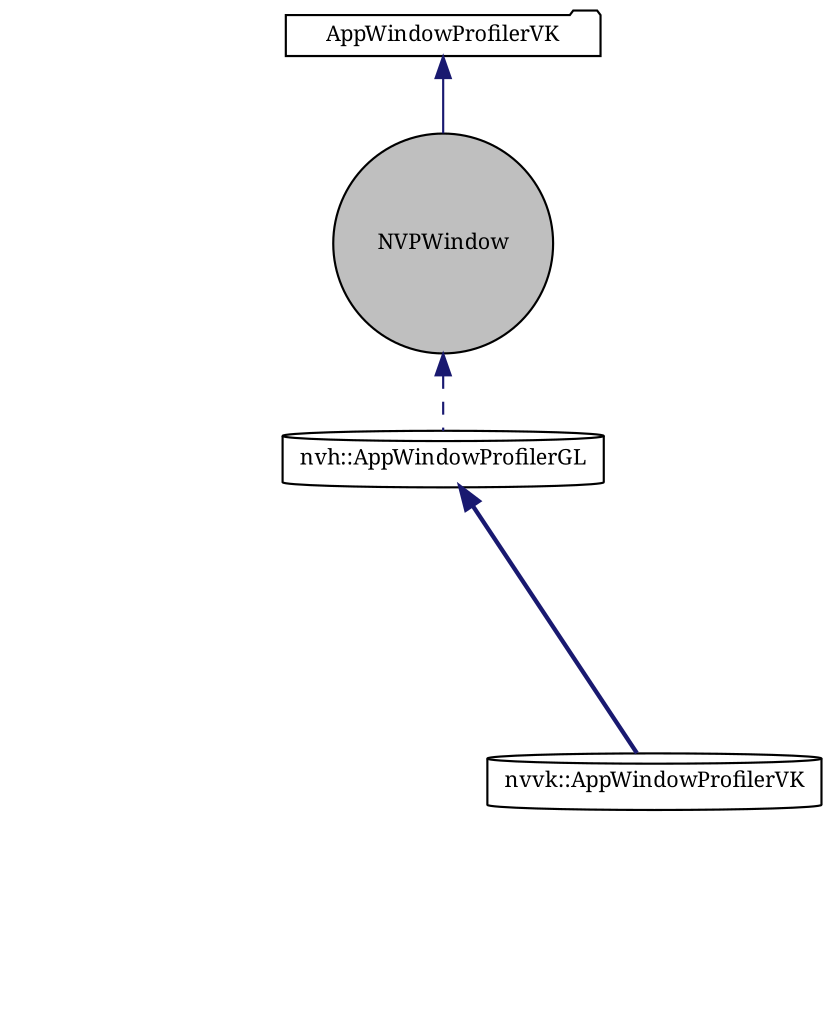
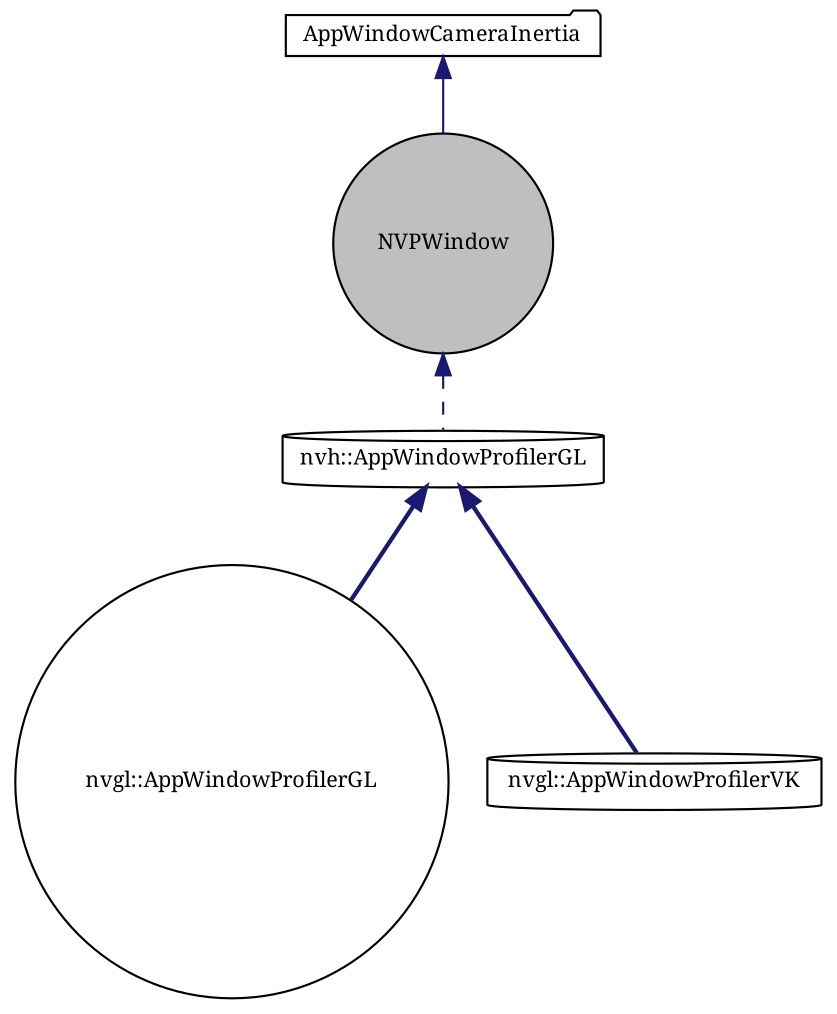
node "AppWindowProfilerVK": label "AppWindowProfilerVK" -> "AppWindowCameraInertia"
node "nvgl::AppWindowProfilerGL": added
node "nvvk::AppWindowProfilerVK": label "nvvk::AppWindowProfilerVK" -> "nvgl::AppWindowProfilerVK"
